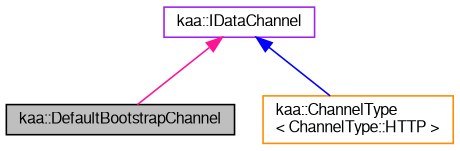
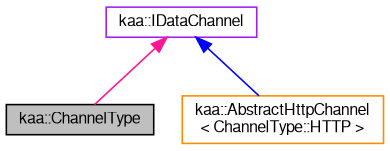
node "kaa::DefaultBootstrapChannel": label "kaa::DefaultBootstrapChannel" -> "kaa::ChannelType"
node "kaa::ChannelType < ChannelType::HTTP >": label "kaa::ChannelType < ChannelType::HTTP >" -> "kaa::AbstractHttpChannel < ChannelType::HTTP >"
